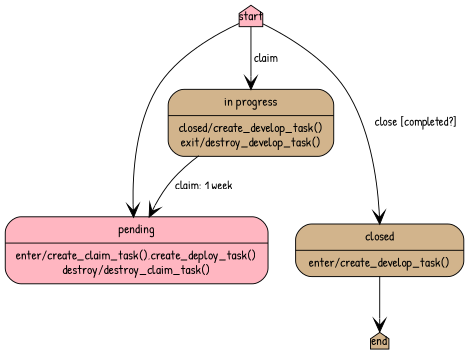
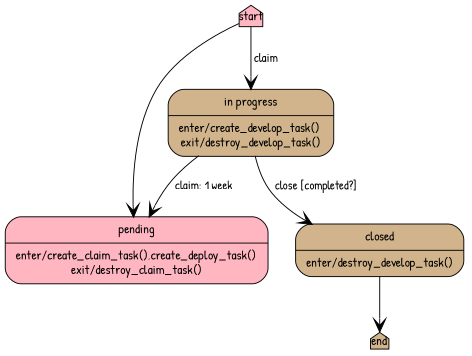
edge "start" -> "closed": now "in progress" -> "closed"
node "in progress": text "closed/create_develop_task()" -> "enter/create_develop_task()"
node "closed": text "enter/create_develop_task()" -> "enter/destroy_develop_task()"
node "pending": text "destroy/destroy_claim_task()" -> "exit/destroy_claim_task()"
